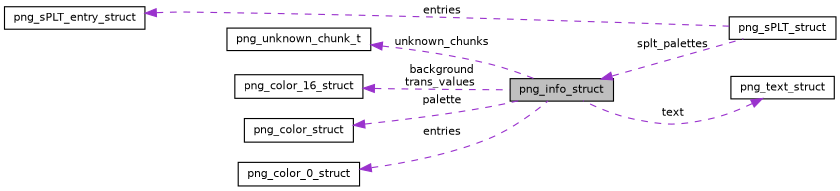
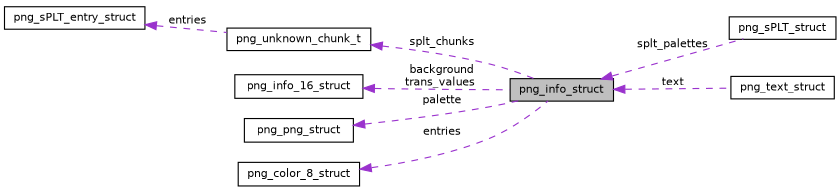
edge "png_sPLT_struct" -> "png_sPLT_entry_struct": now "png_unknown_chunk_t" -> "png_sPLT_entry_struct"
edge "png_info_struct" -> "png_unknown_chunk_t": label " unknown_chunks" -> " splt_chunks"
node "png_color_16_struct": label "png_color_16_struct" -> "png_info_16_struct"
edge "png_info_struct" -> "png_text_struct": reversed
node "png_color_struct": label "png_color_struct" -> "png_png_struct"
node "png_color_0_struct": label "png_color_0_struct" -> "png_color_8_struct"
